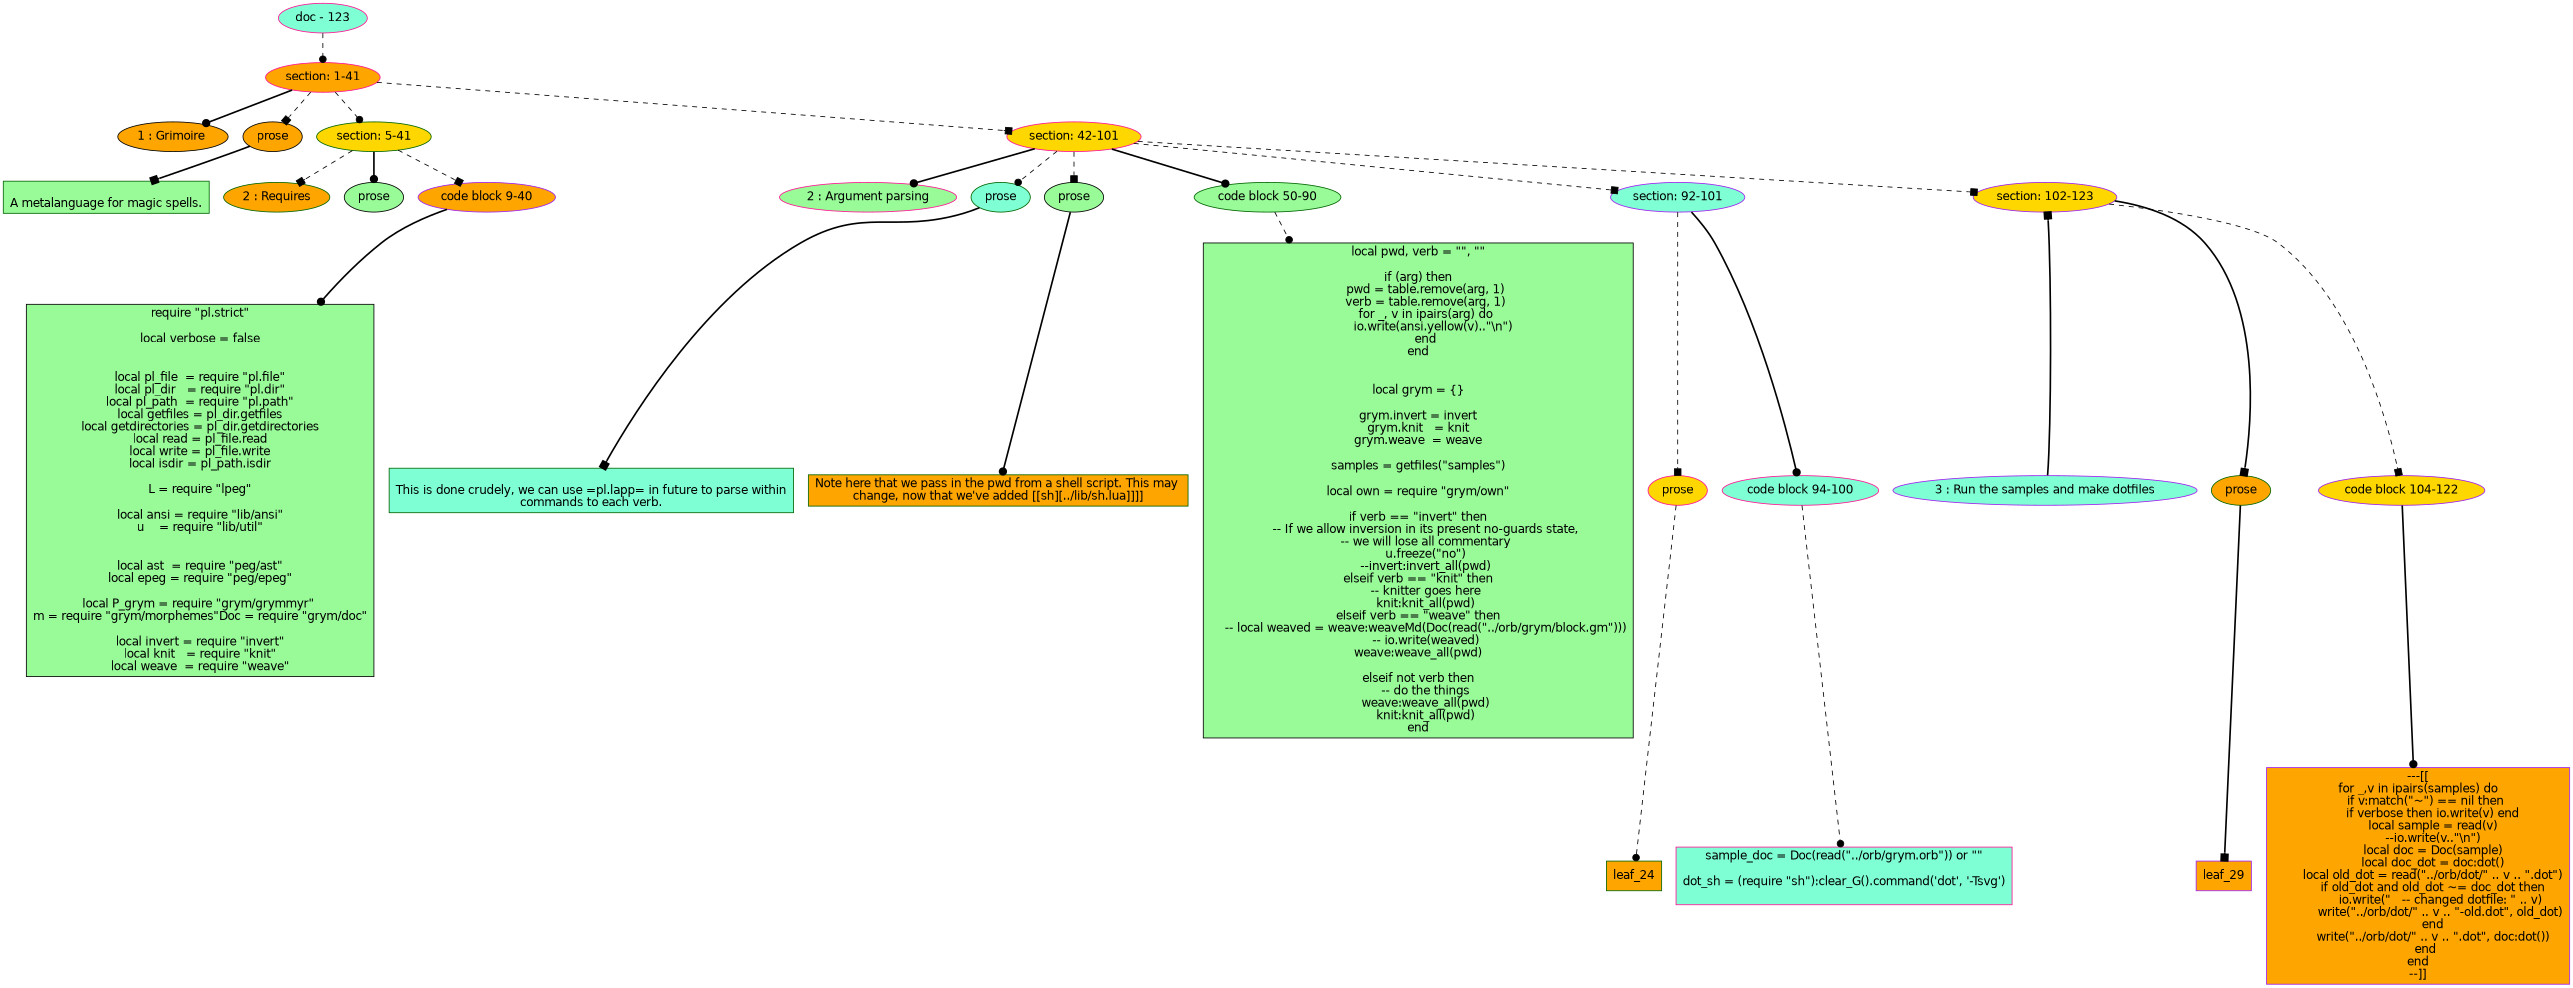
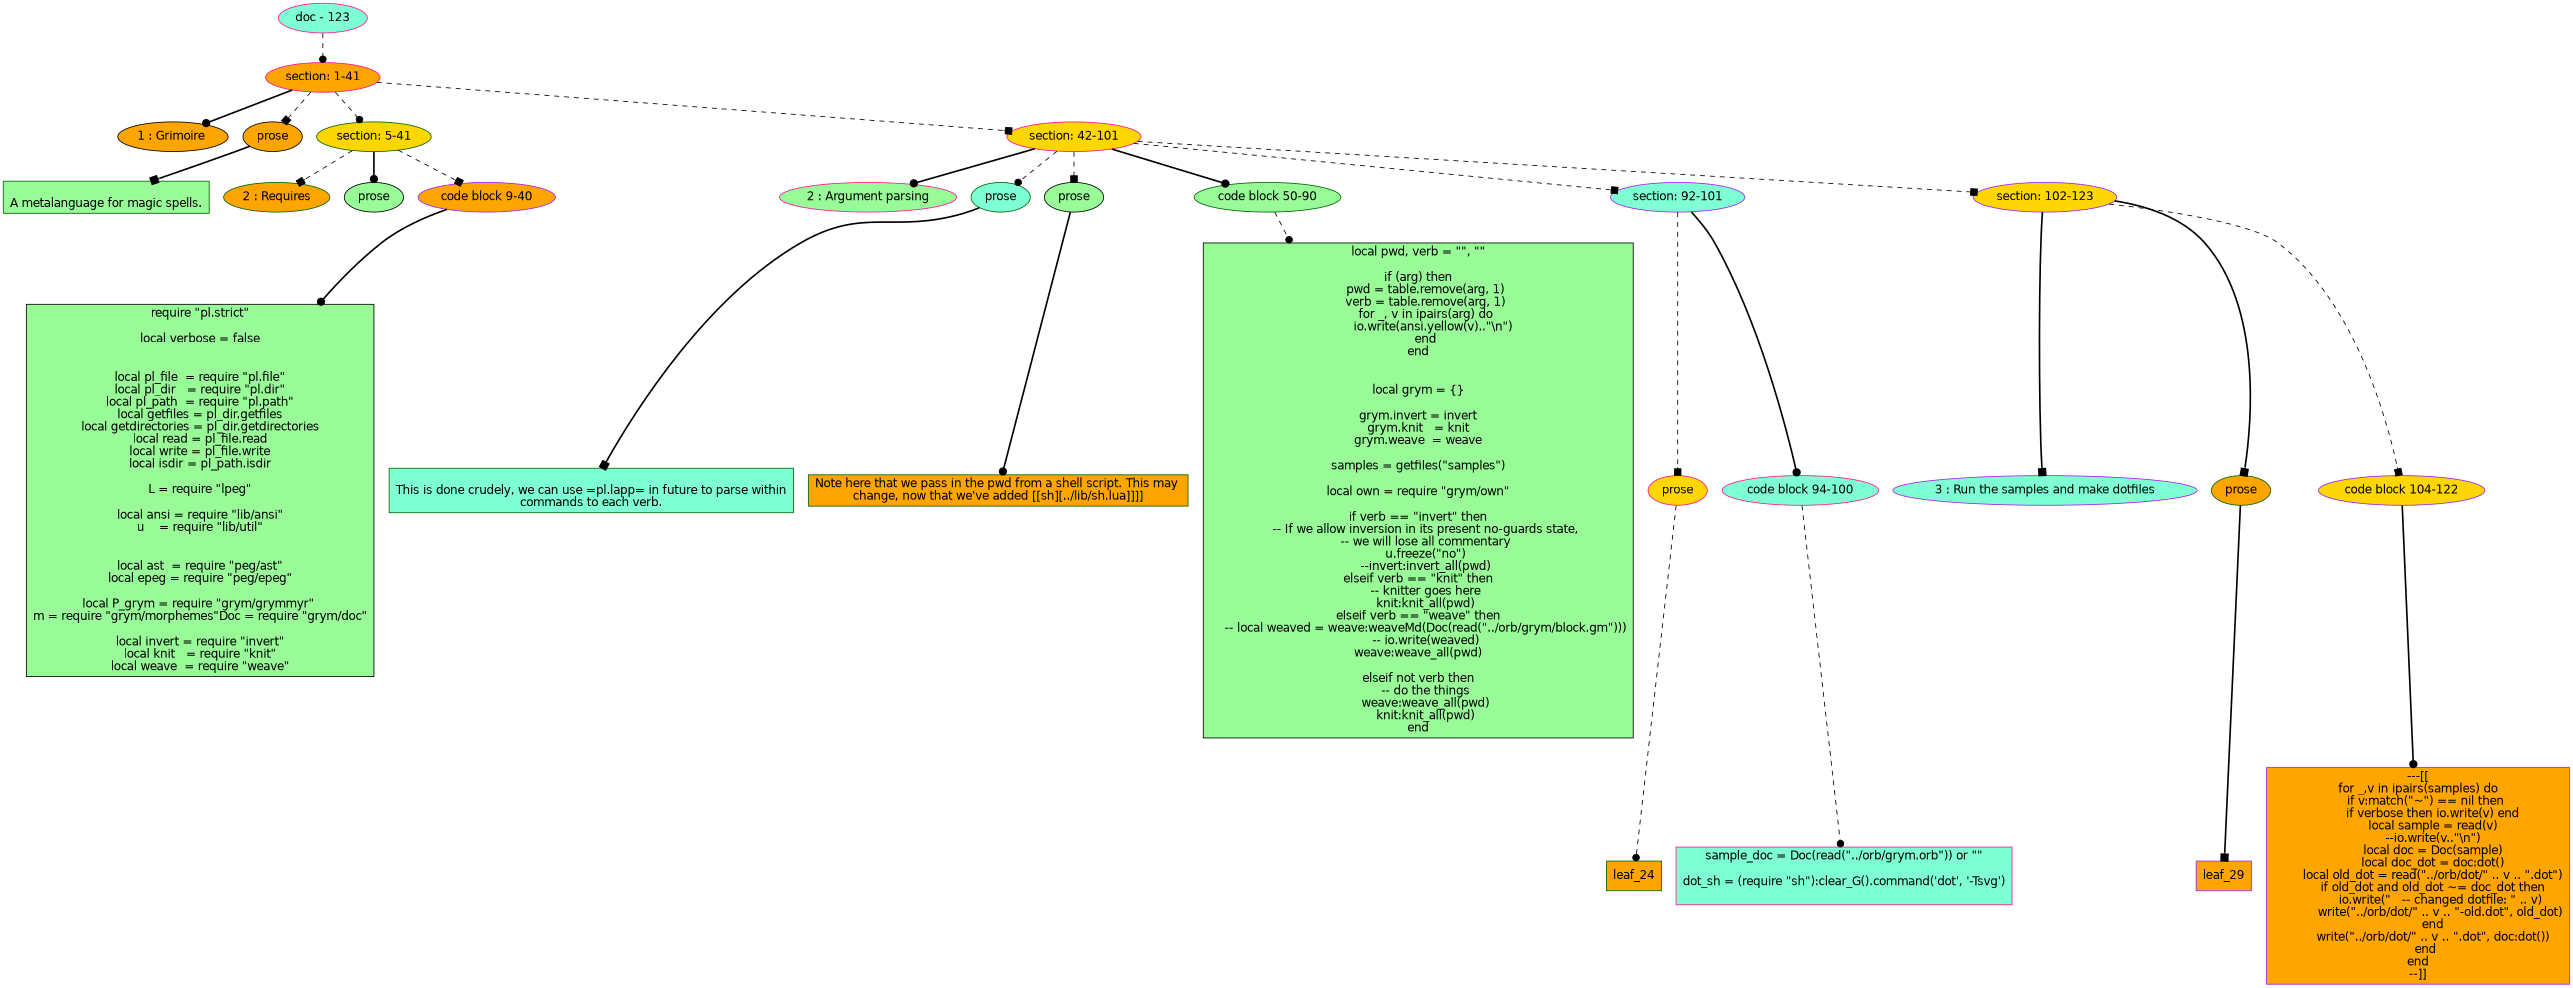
edge "3 : Run the samples and make dotfiles" -> "section: 102-123": reversed
